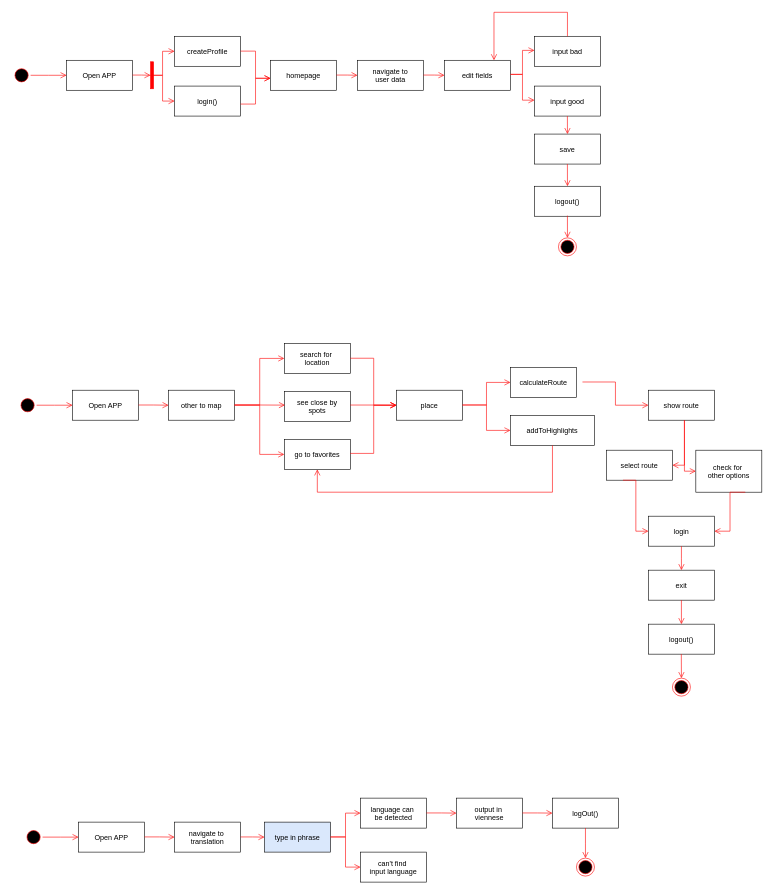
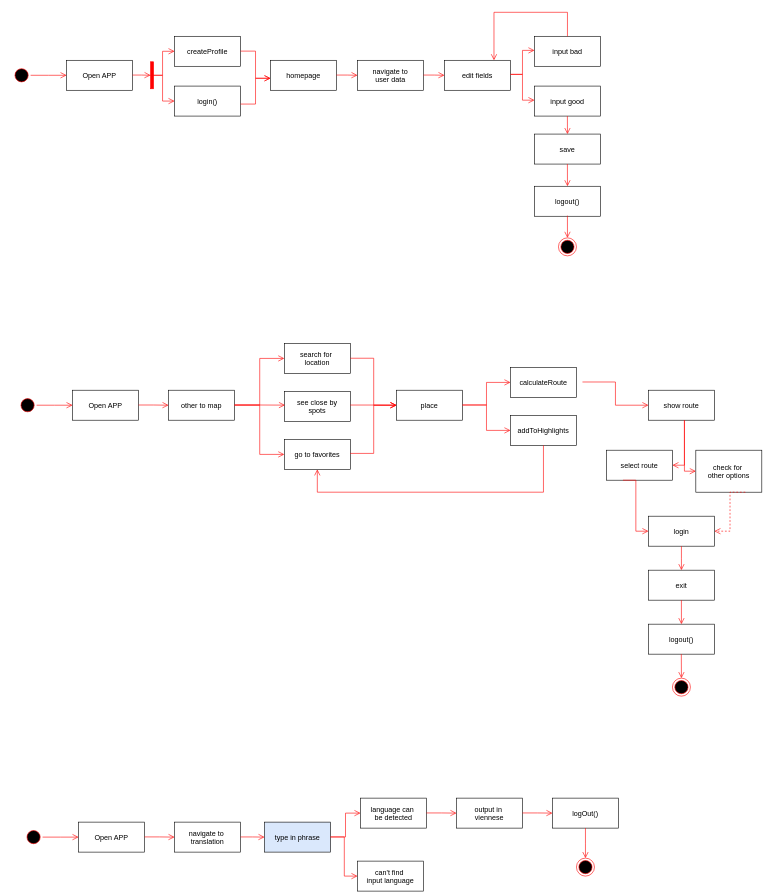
node "addToHighlights": size 84x30 -> 66x30
edge "check for other options" -> "login": style solid -> dashed
node "can't find input language": moved (393, 867) -> (390, 876)
